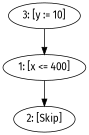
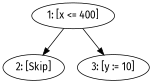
edge "3: [y := 10]" -> "1: [x <= 400]": reversed
